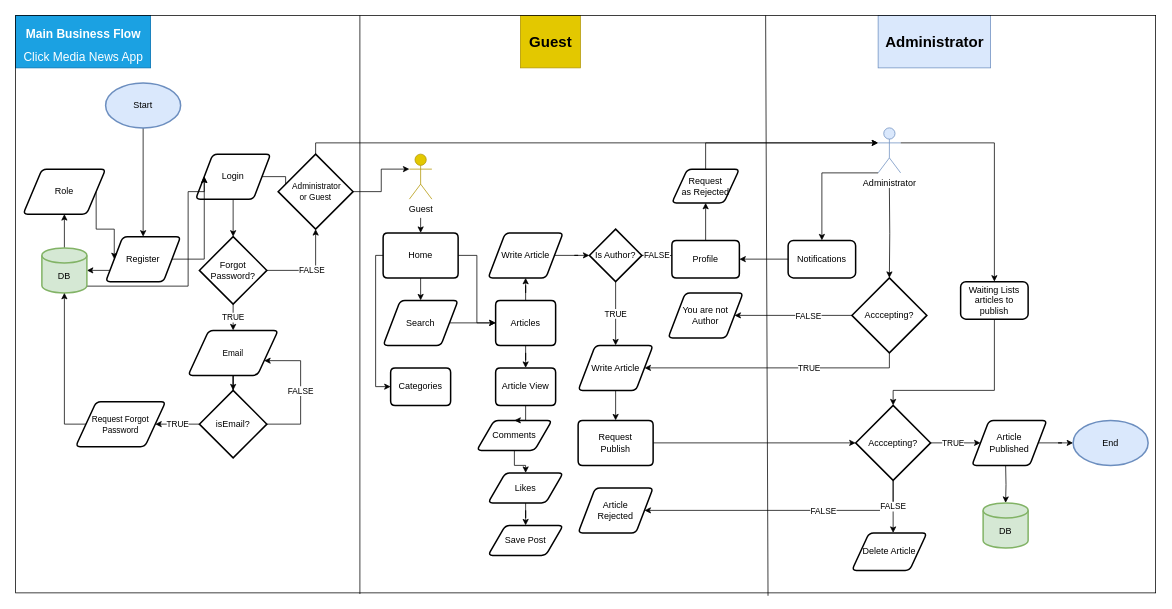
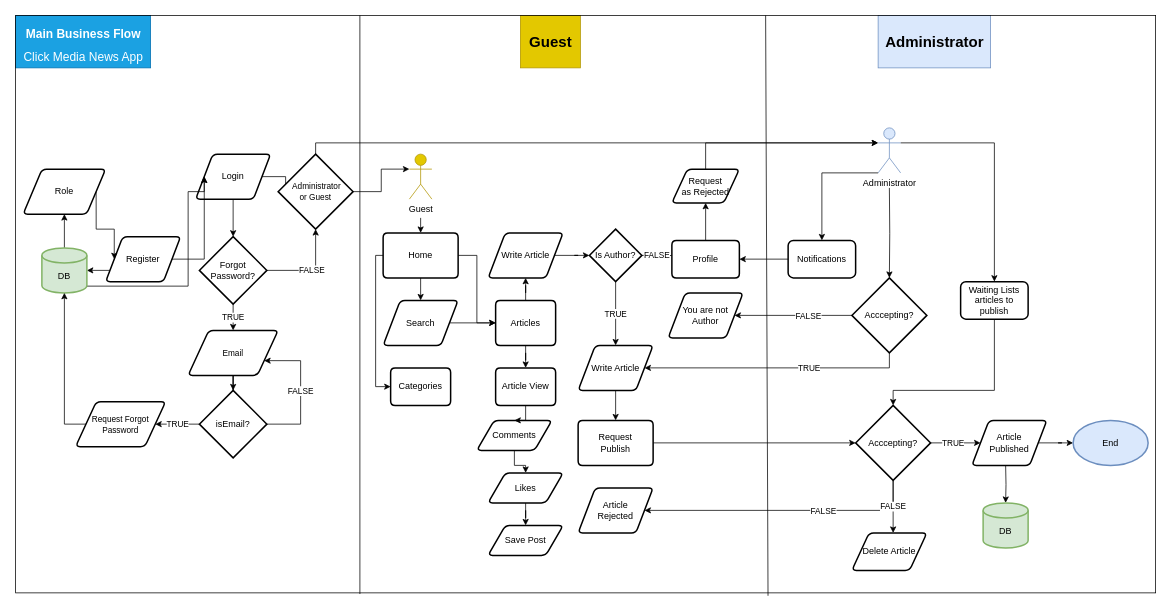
node "Start": removed
edge "Start" -> "Register": removed
